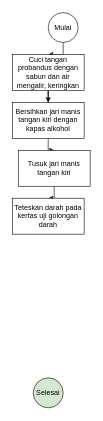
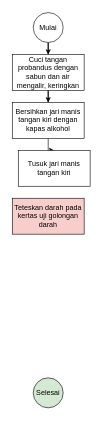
node "Mulai": moved (63, 27) -> (48, 27)
edge "Tusuk jari manis tangan kiri" -> "Teteskan darah pada kertas uji golongan darah": removed
node "Teteskan darah pada kertas uji golongan darah": fillcolor #ffffff -> #f8cecc
